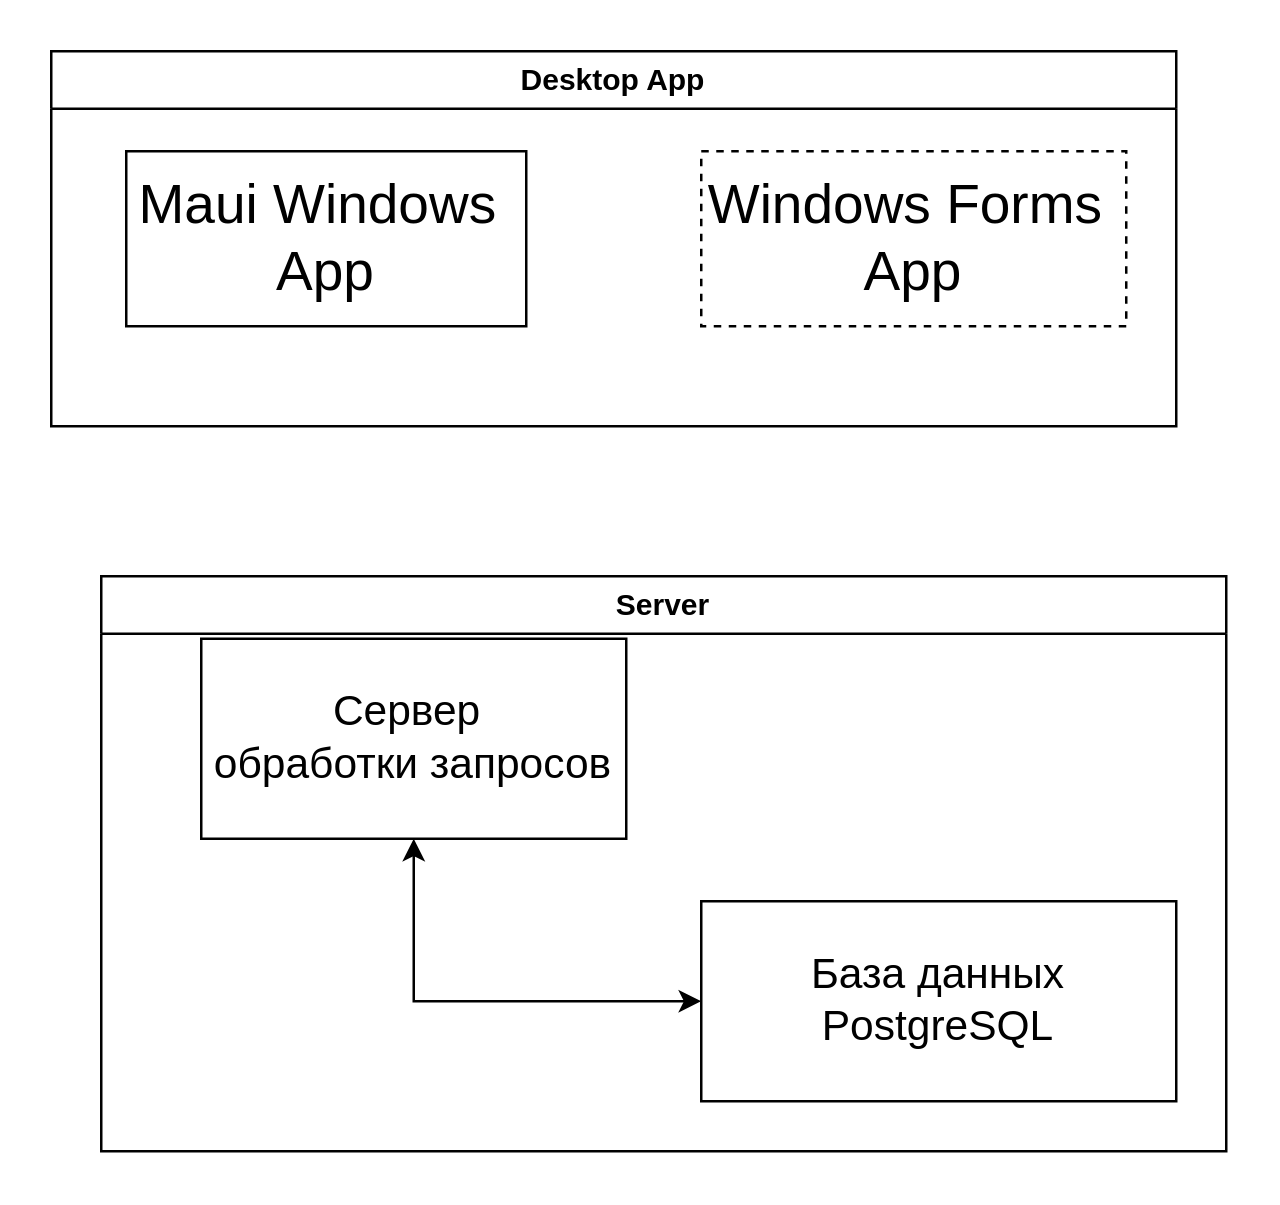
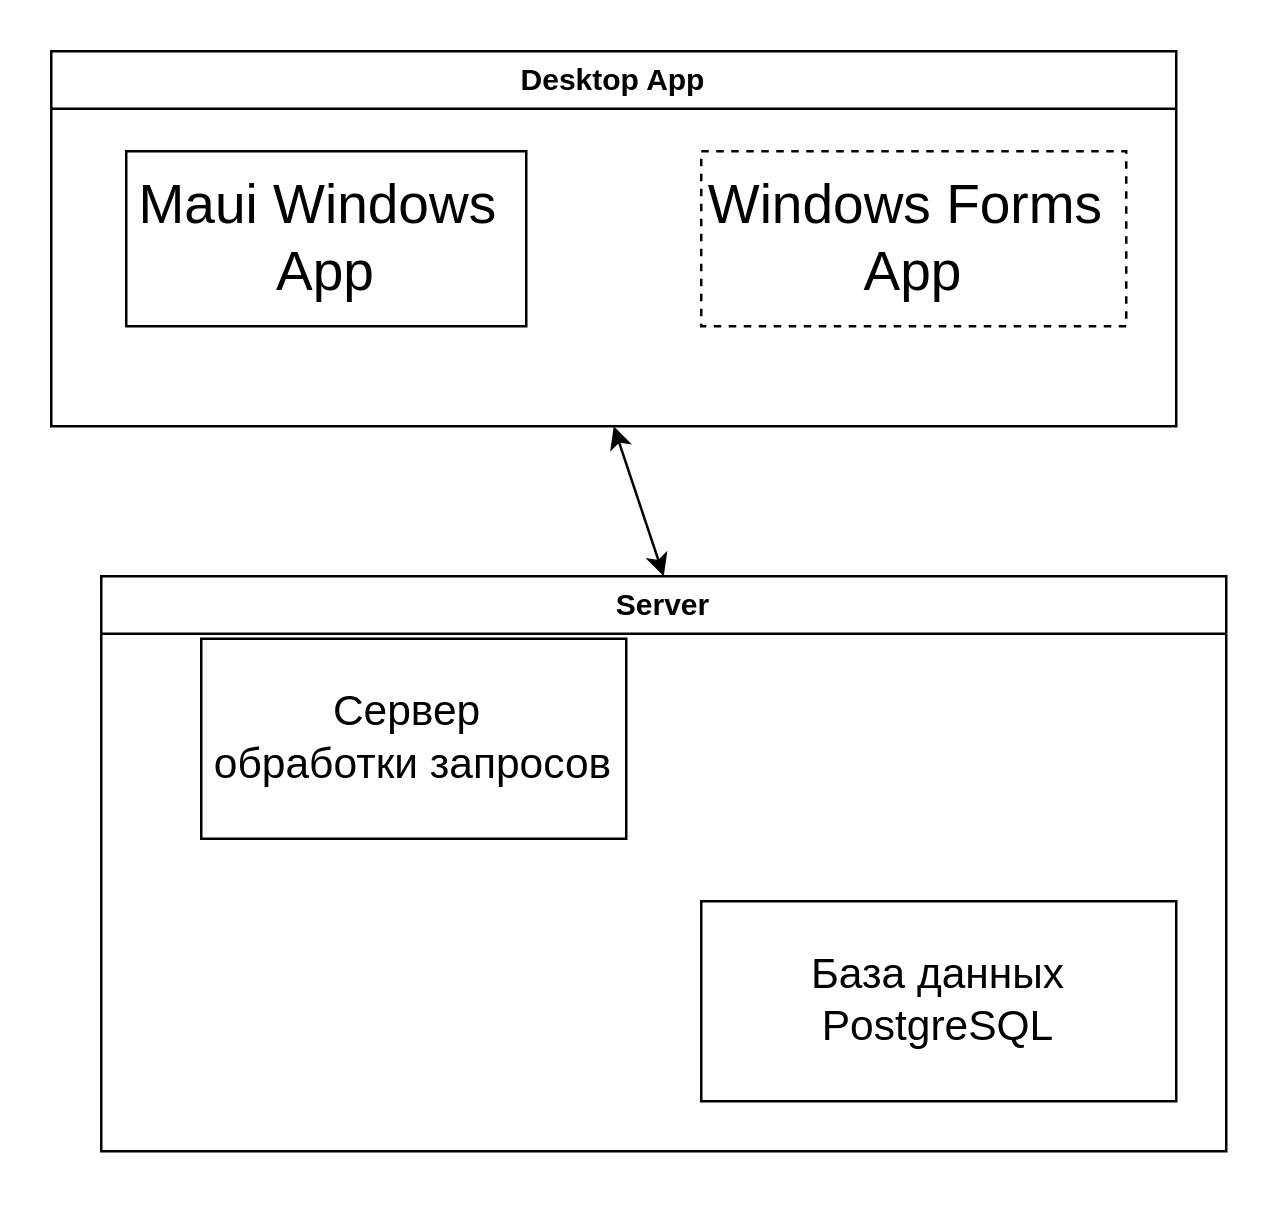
edge "Desktop App" -- "Server": added
edge "Сервер обработки запросов" -- "База данных PostgreSQL": removed
